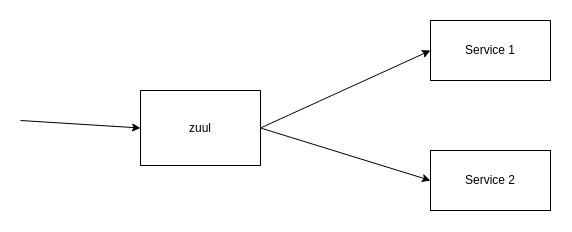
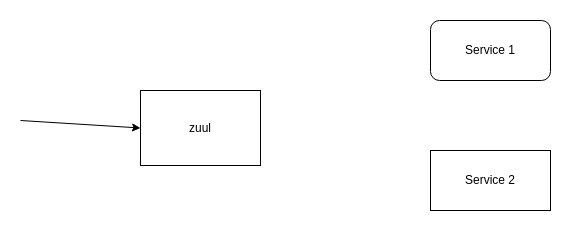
node "Service 1": shape rectangle -> rounded rectangle
edge "zuul" -> "Service 1": removed
edge "zuul" -> "Service 2": removed
